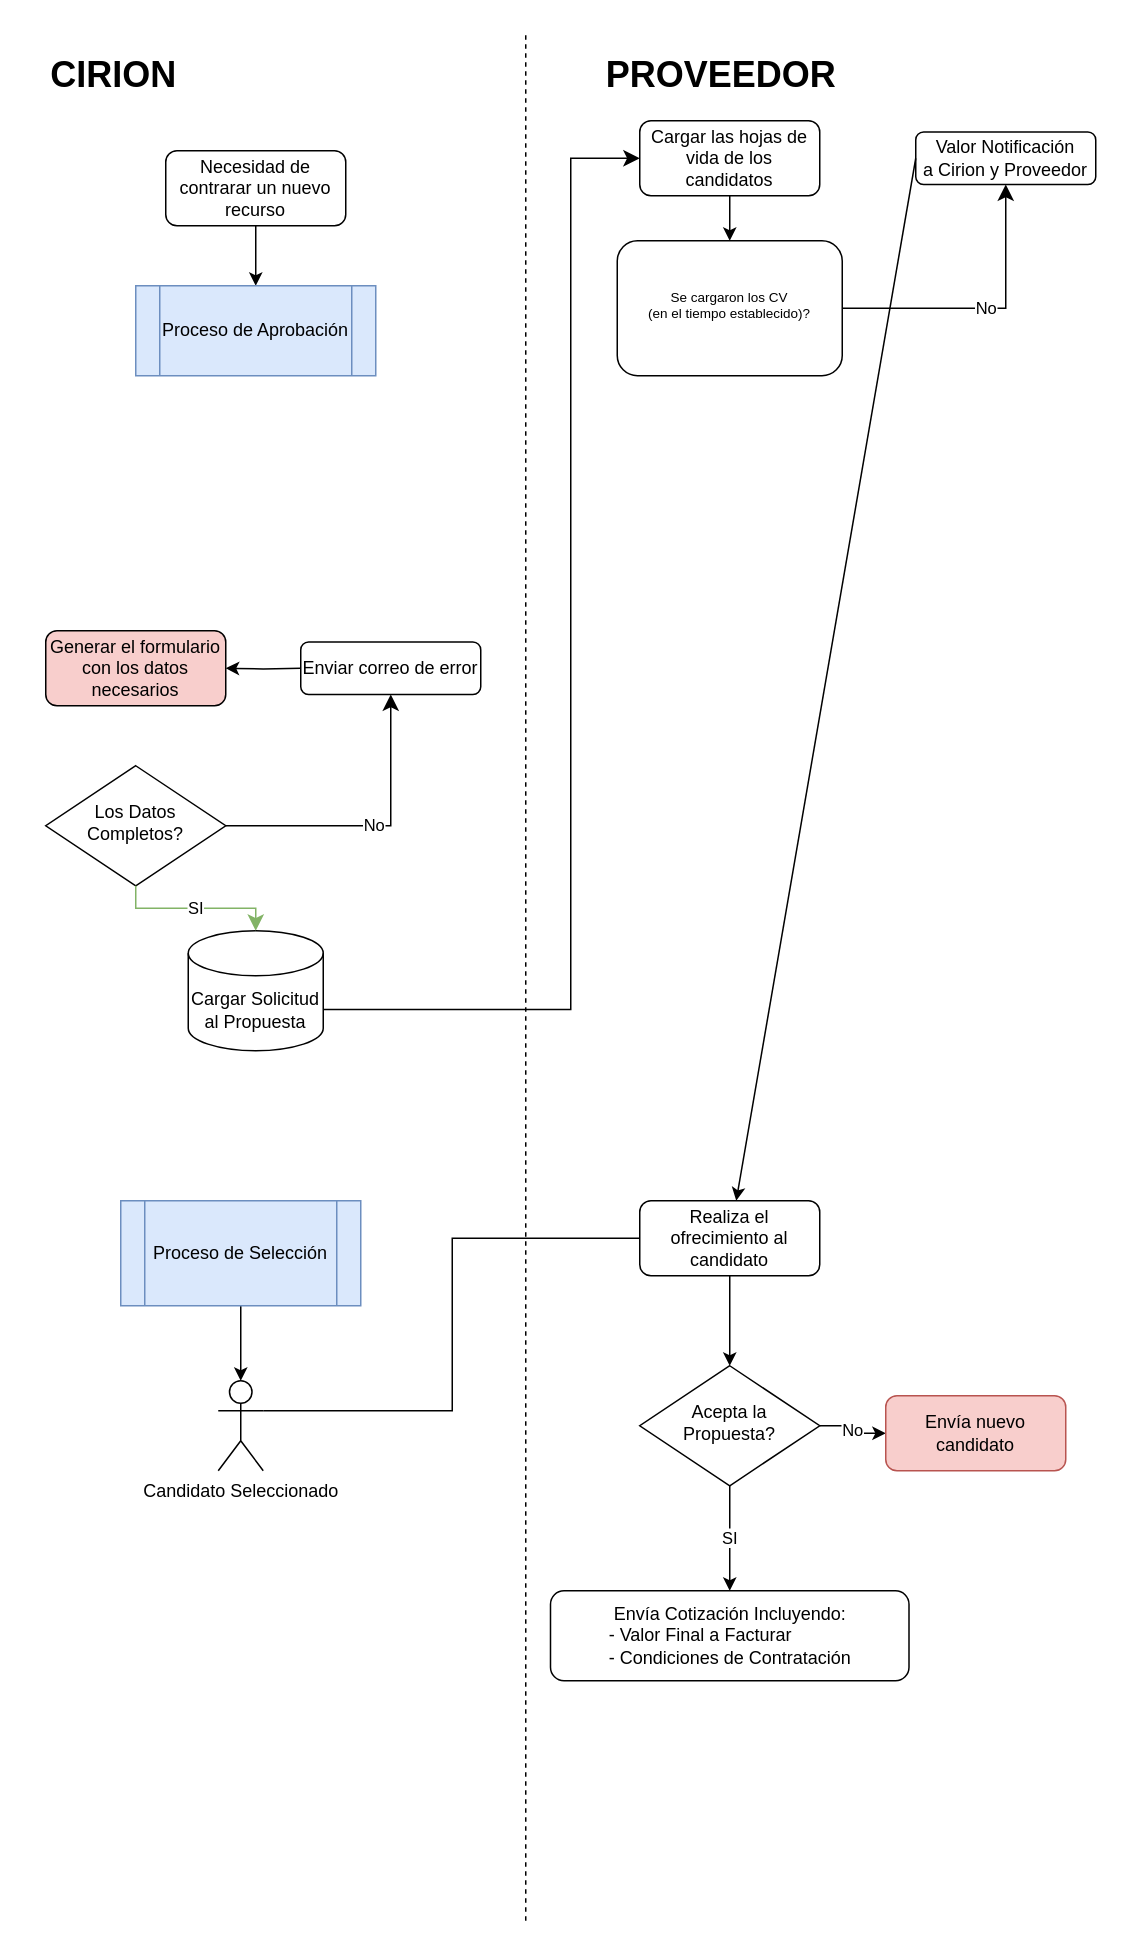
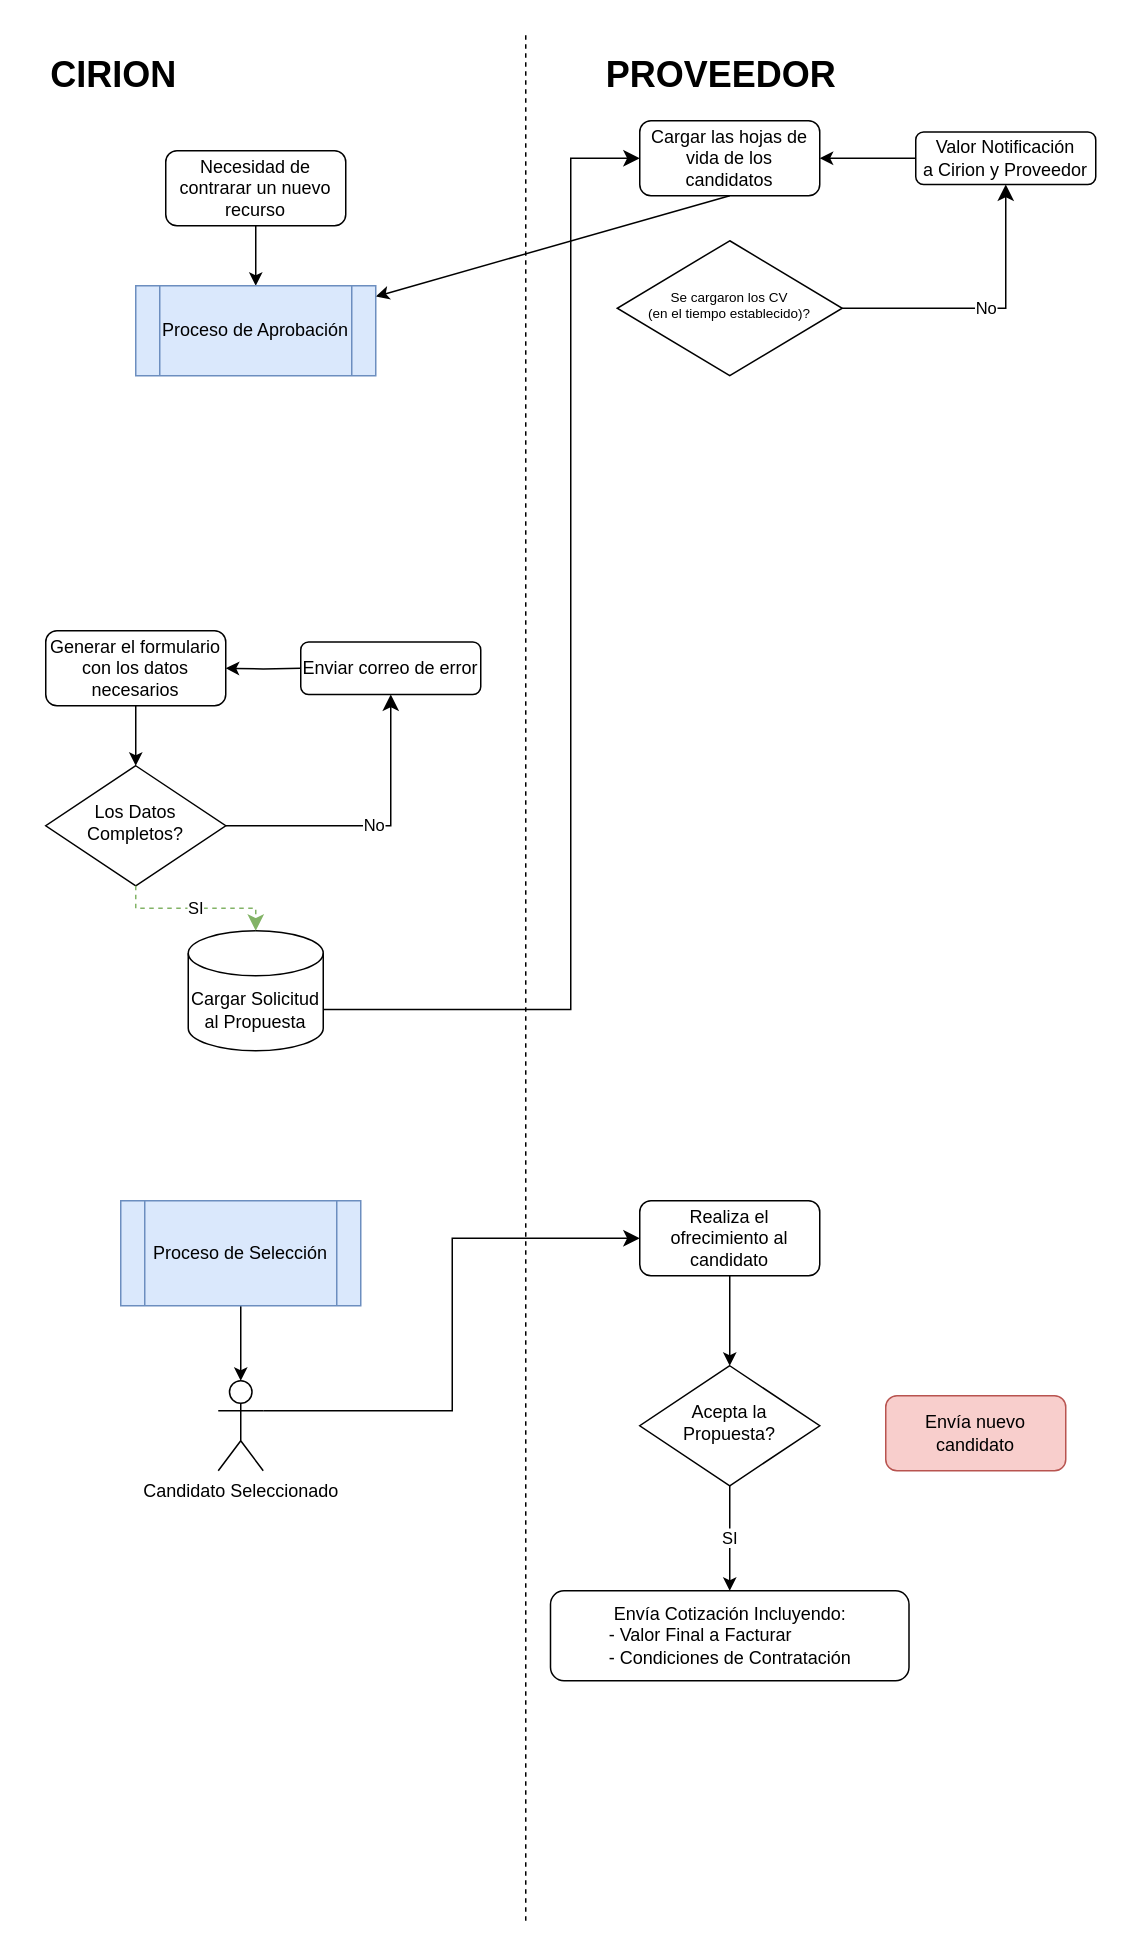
edge "Cargar las hojas de vida de los candidatos" -> "Se cargaron los CV (en el tiempo establecido)?": now "Cargar las hojas de vida de los candidatos" -> "Proceso de Aprobación"
node "Se cargaron los CV (en el tiempo establecido)?": shape rounded rectangle -> diamond
node "Generar el formulario con los datos necesarios": fillcolor #f8cecc -> #ffffff
edge "Valor Notificación a Cirion y Proveedor" -> "Realiza el ofrecimiento al candidato": now "Valor Notificación a Cirion y Proveedor" -> "Cargar las hojas de vida de los candidatos"
edge "Generar el formulario con los datos necesarios" -> "Los Datos Completos?": added
edge "Los Datos Completos?" -> "Cargar Solicitud al Propuesta": style solid -> dashed
edge "Realiza el ofrecimiento al candidato" -- "Candidato Seleccionado": arrowhead none -> classic
edge "Acepta la Propuesta?" -> "Envía nuevo candidato": removed, label "No"
